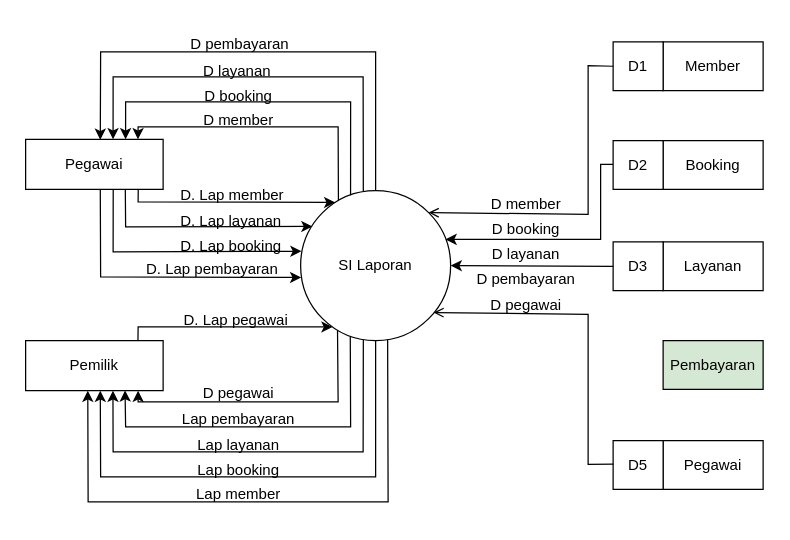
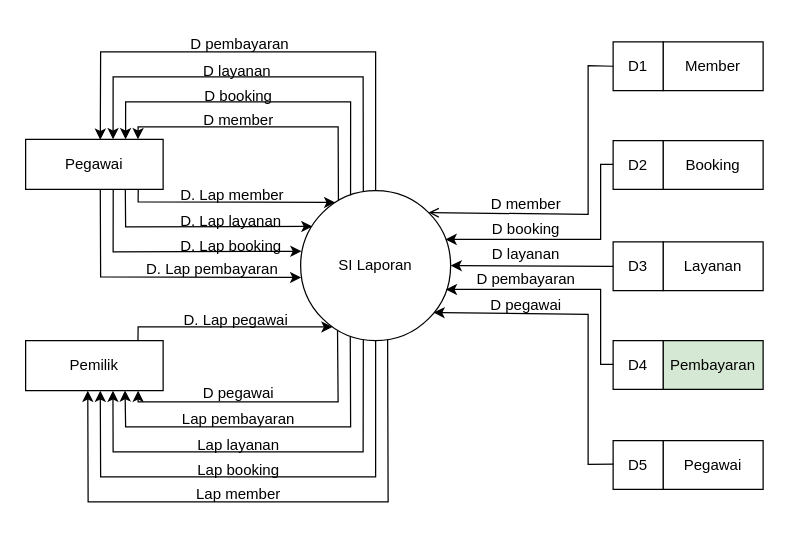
edge "D4" -> "SI Laporan": added
edge "D5" -> "SI Laporan": arrowhead open -> classic
node "D4": added
